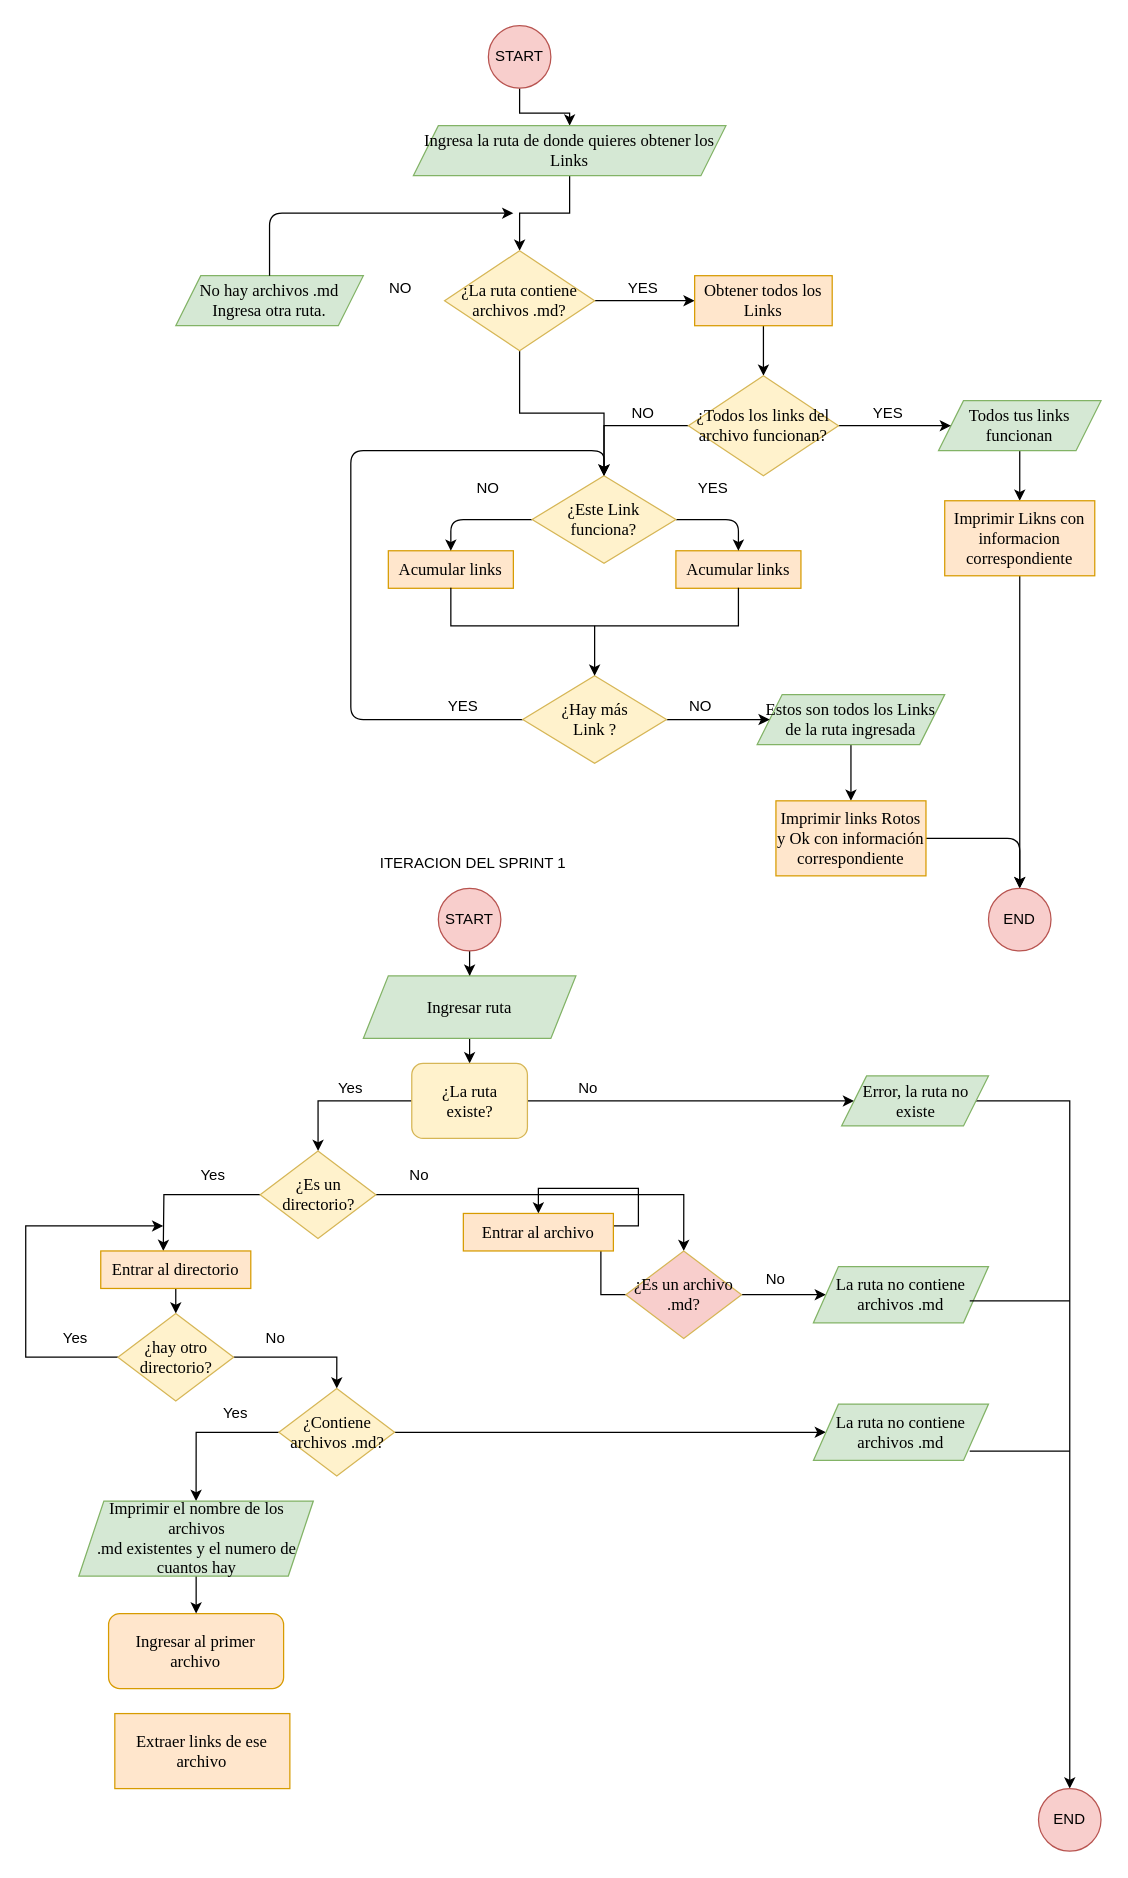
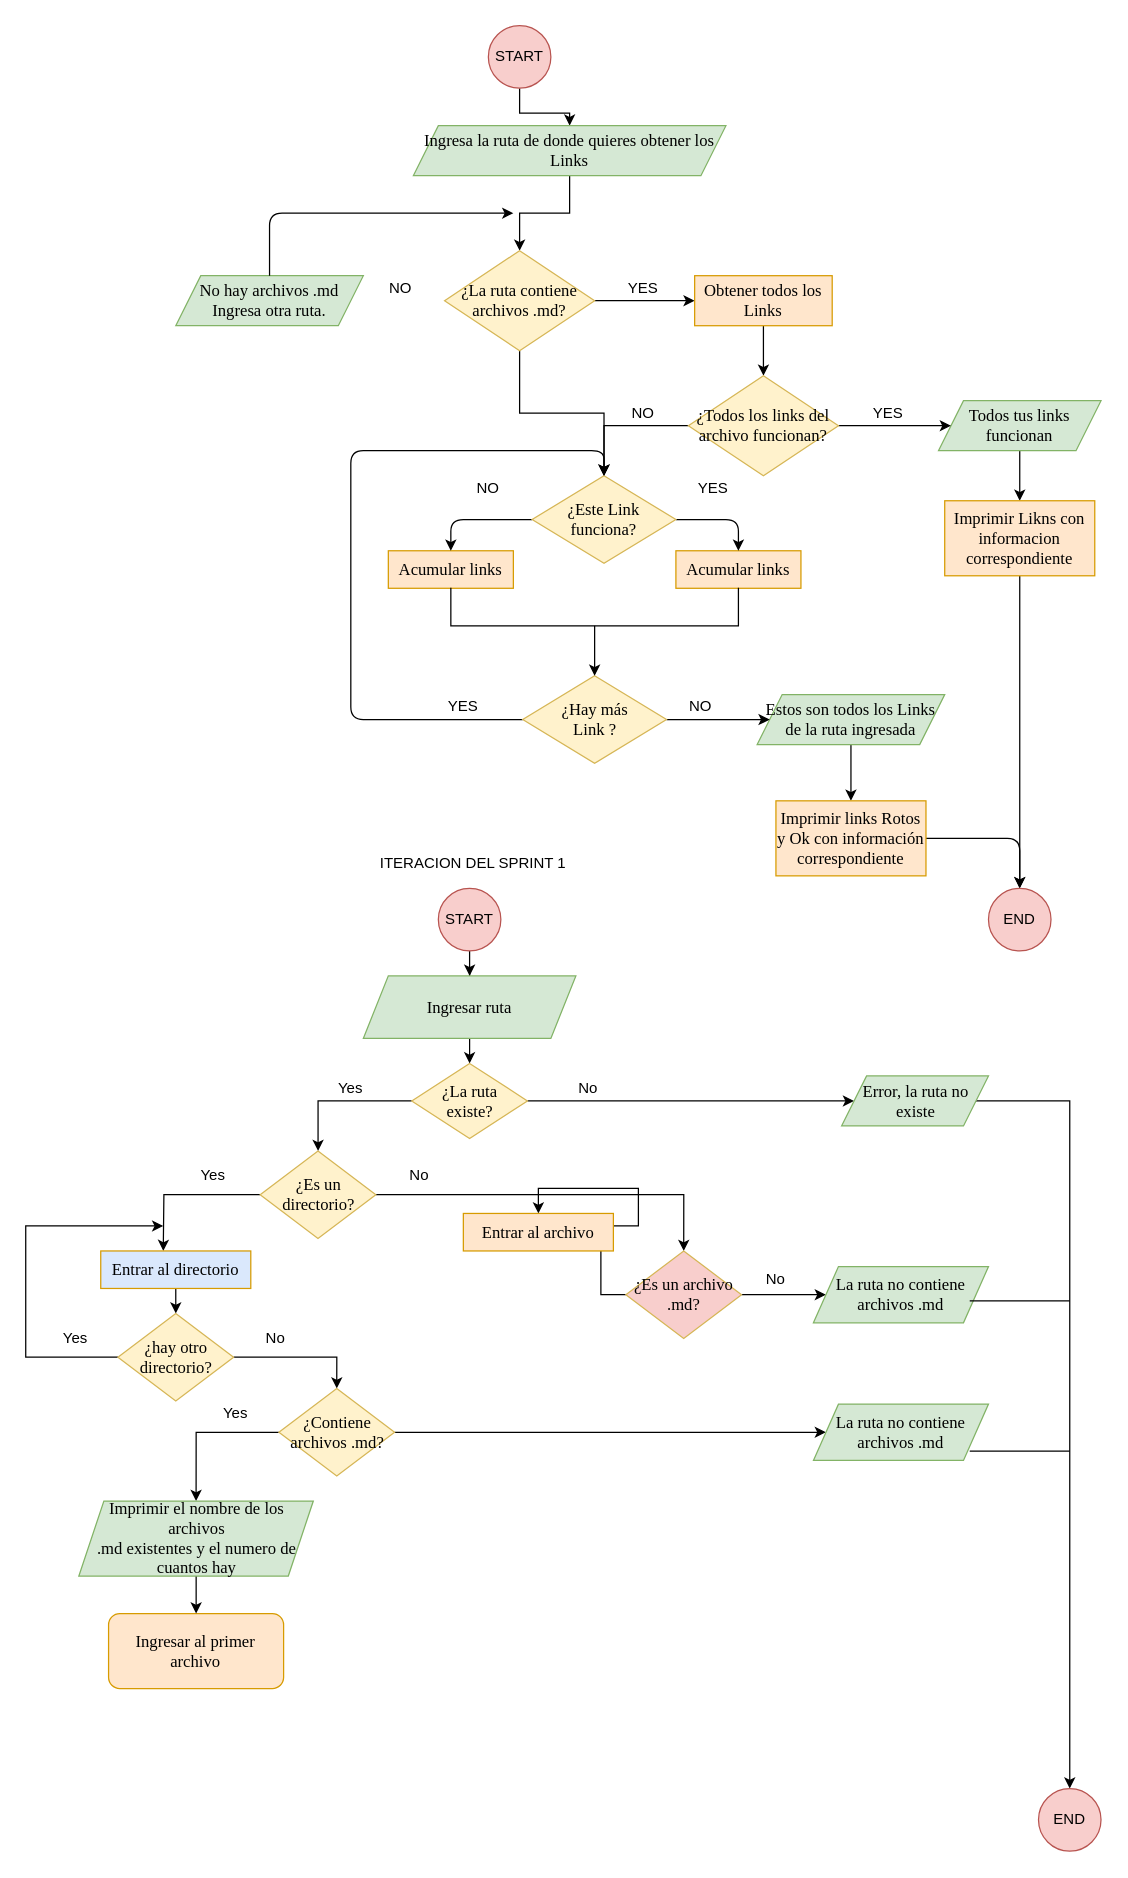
node "¿La ruta existe?": shape rounded rectangle -> diamond
node "Entrar al directorio": fillcolor #ffe6cc -> #dae8fc
node "Extraer links de ese archivo": removed
